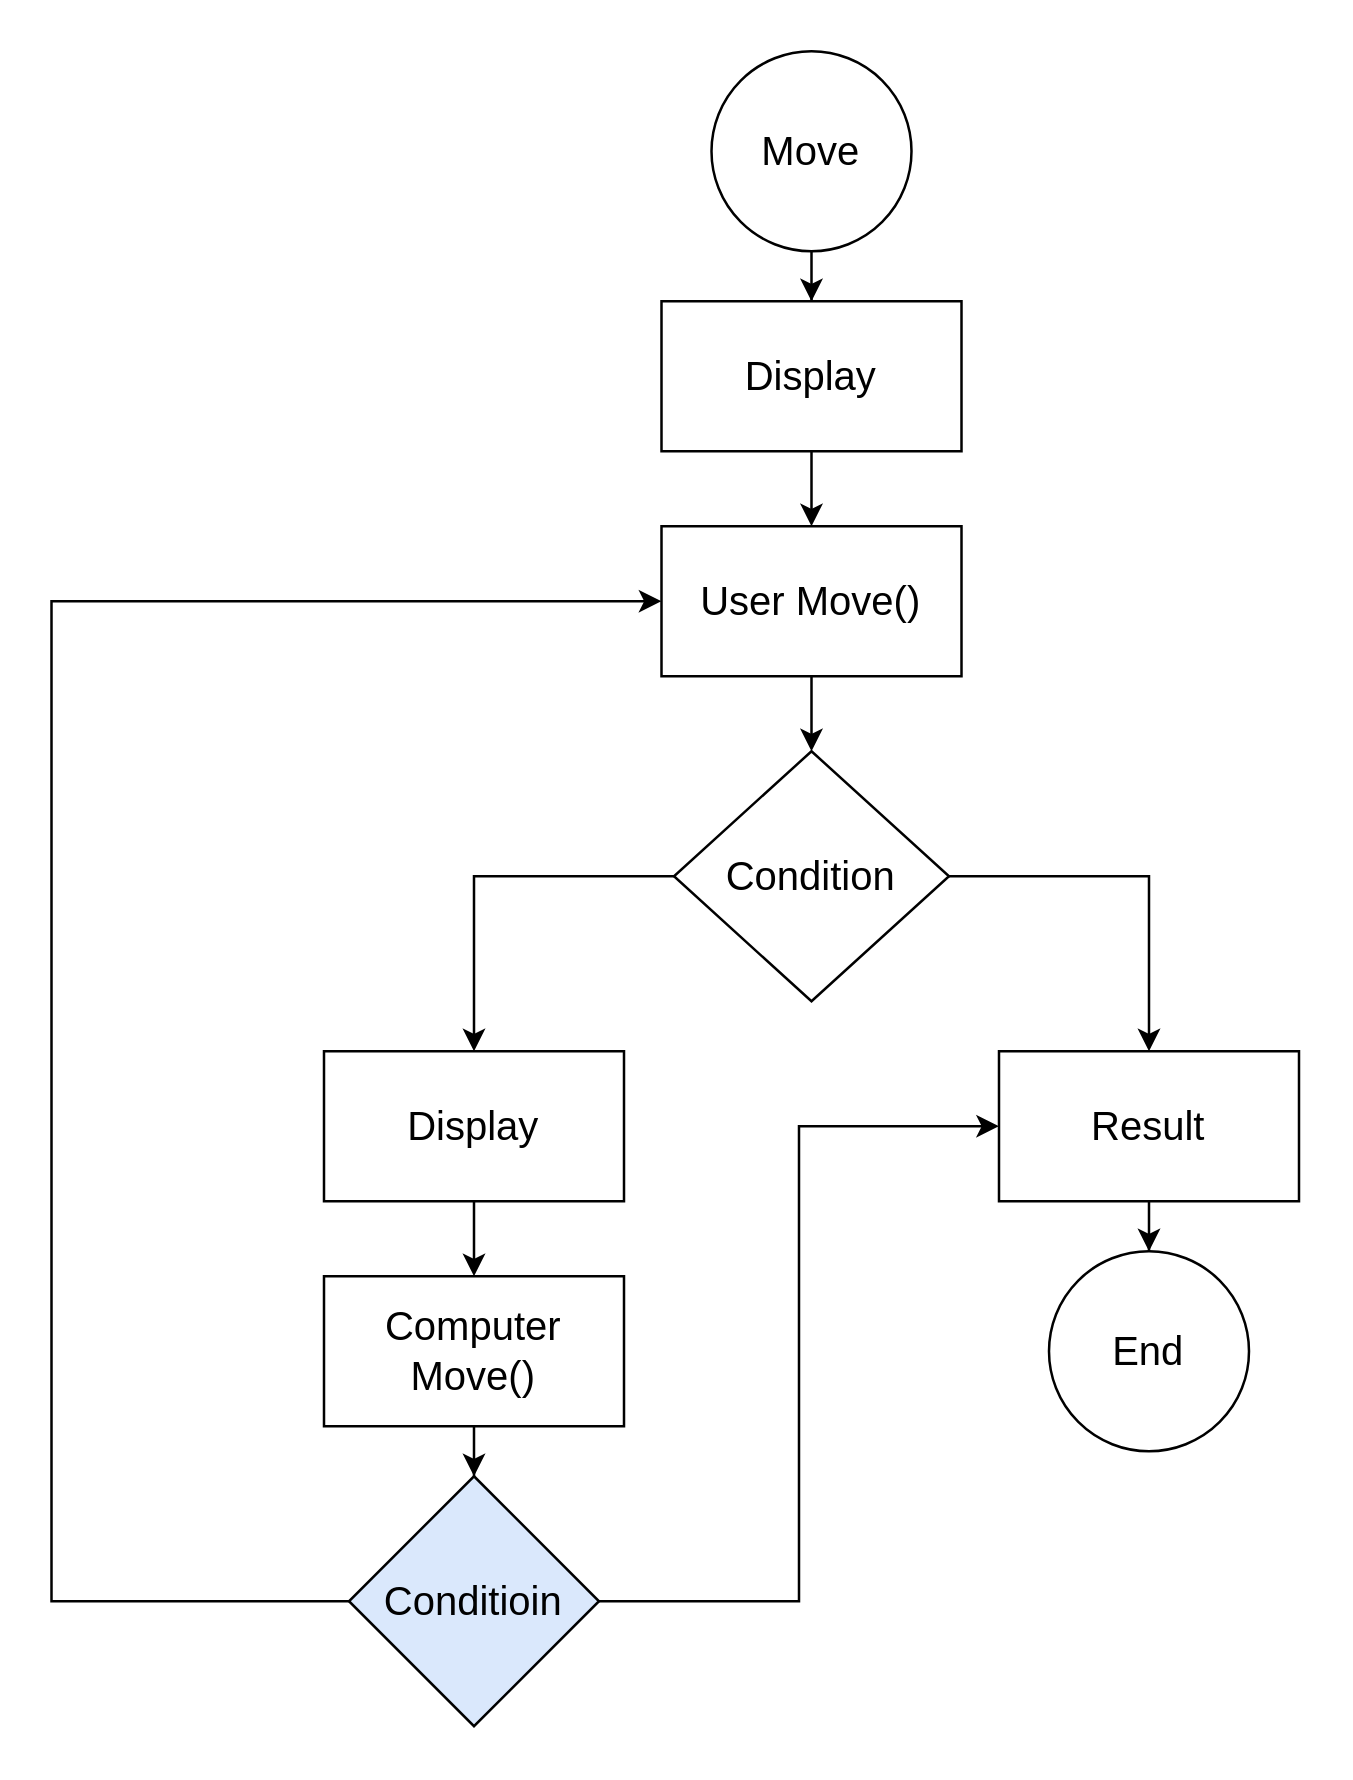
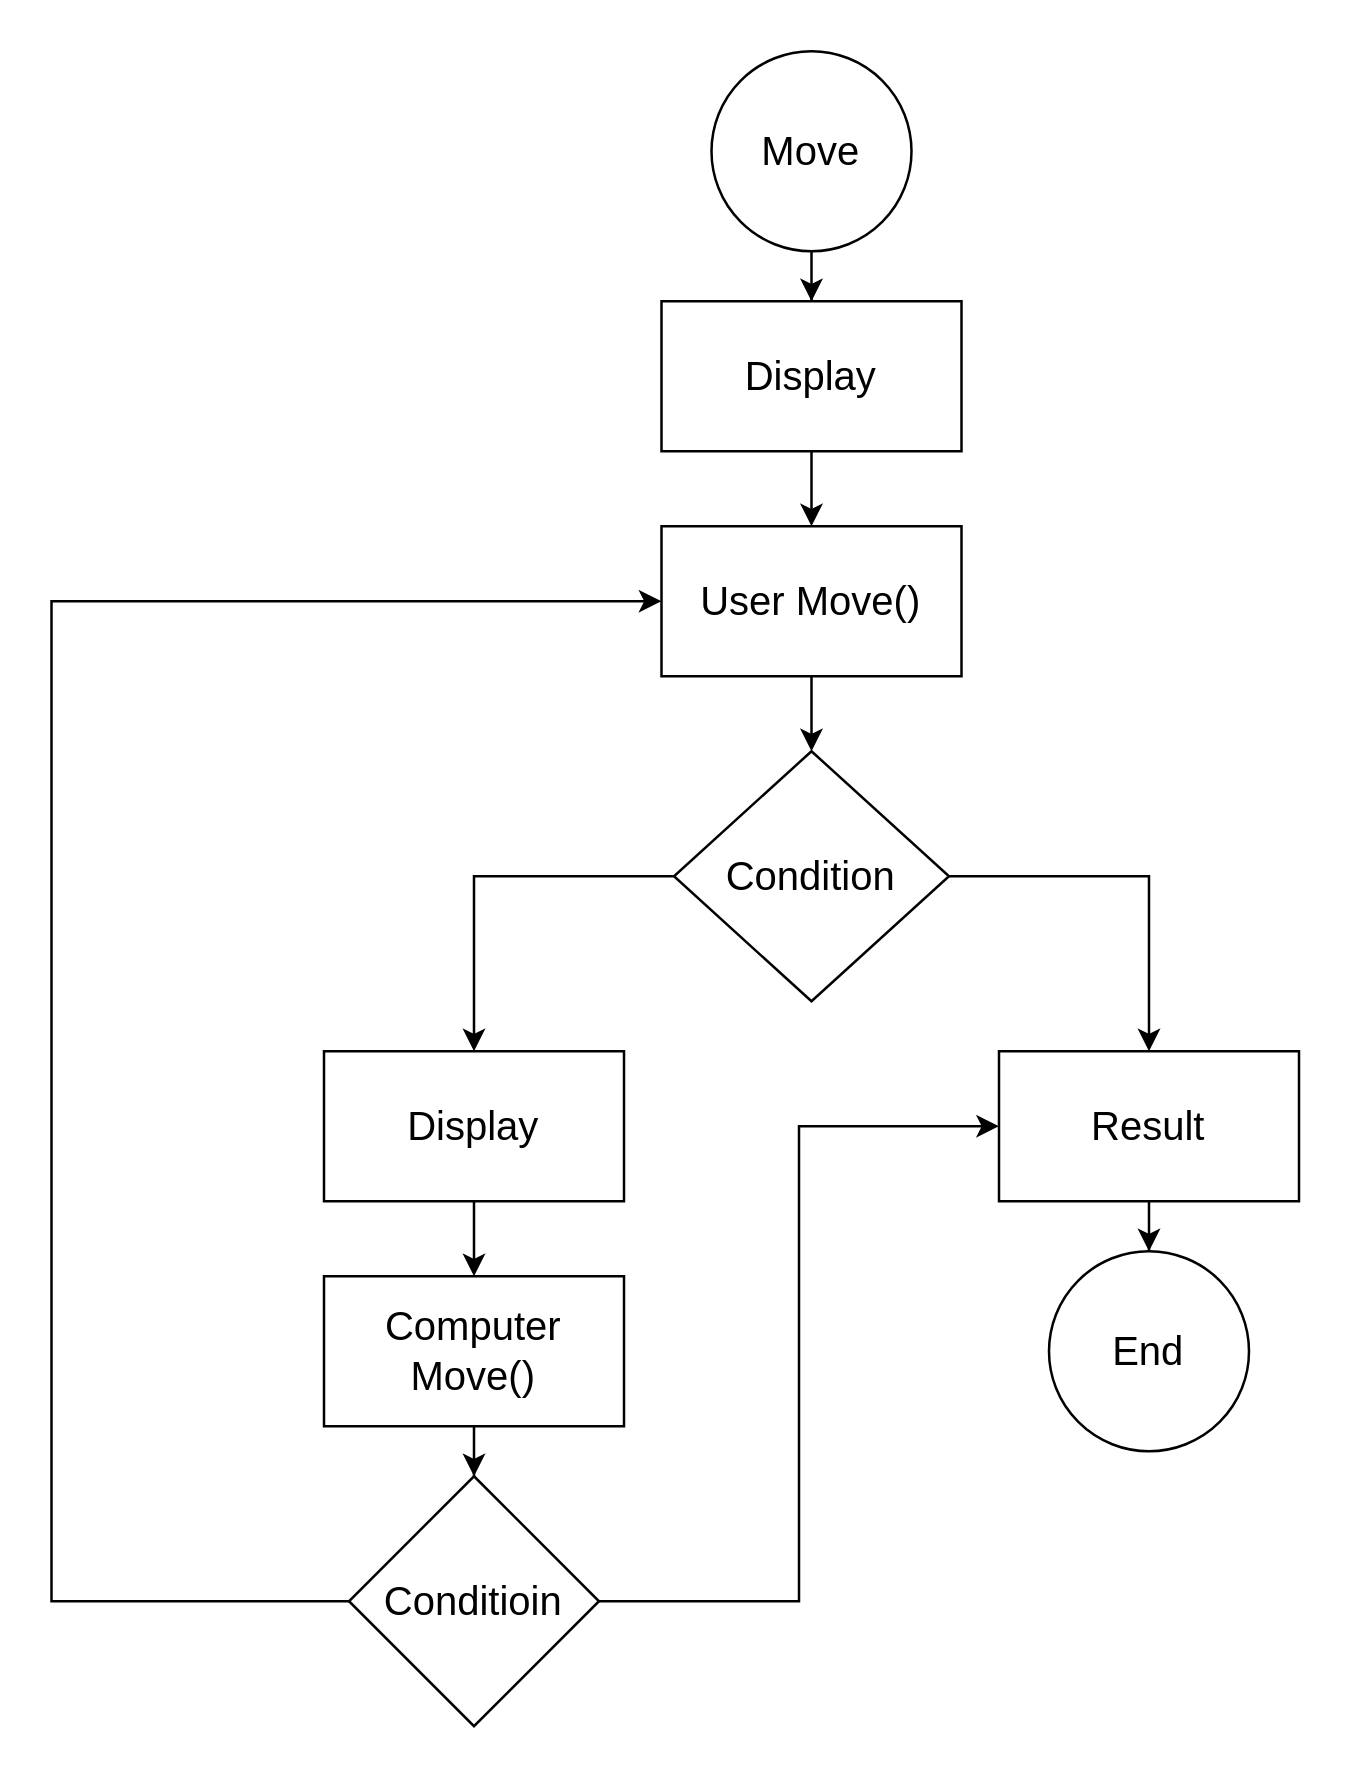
node "Conditioin": fillcolor #dae8fc -> #ffffff
